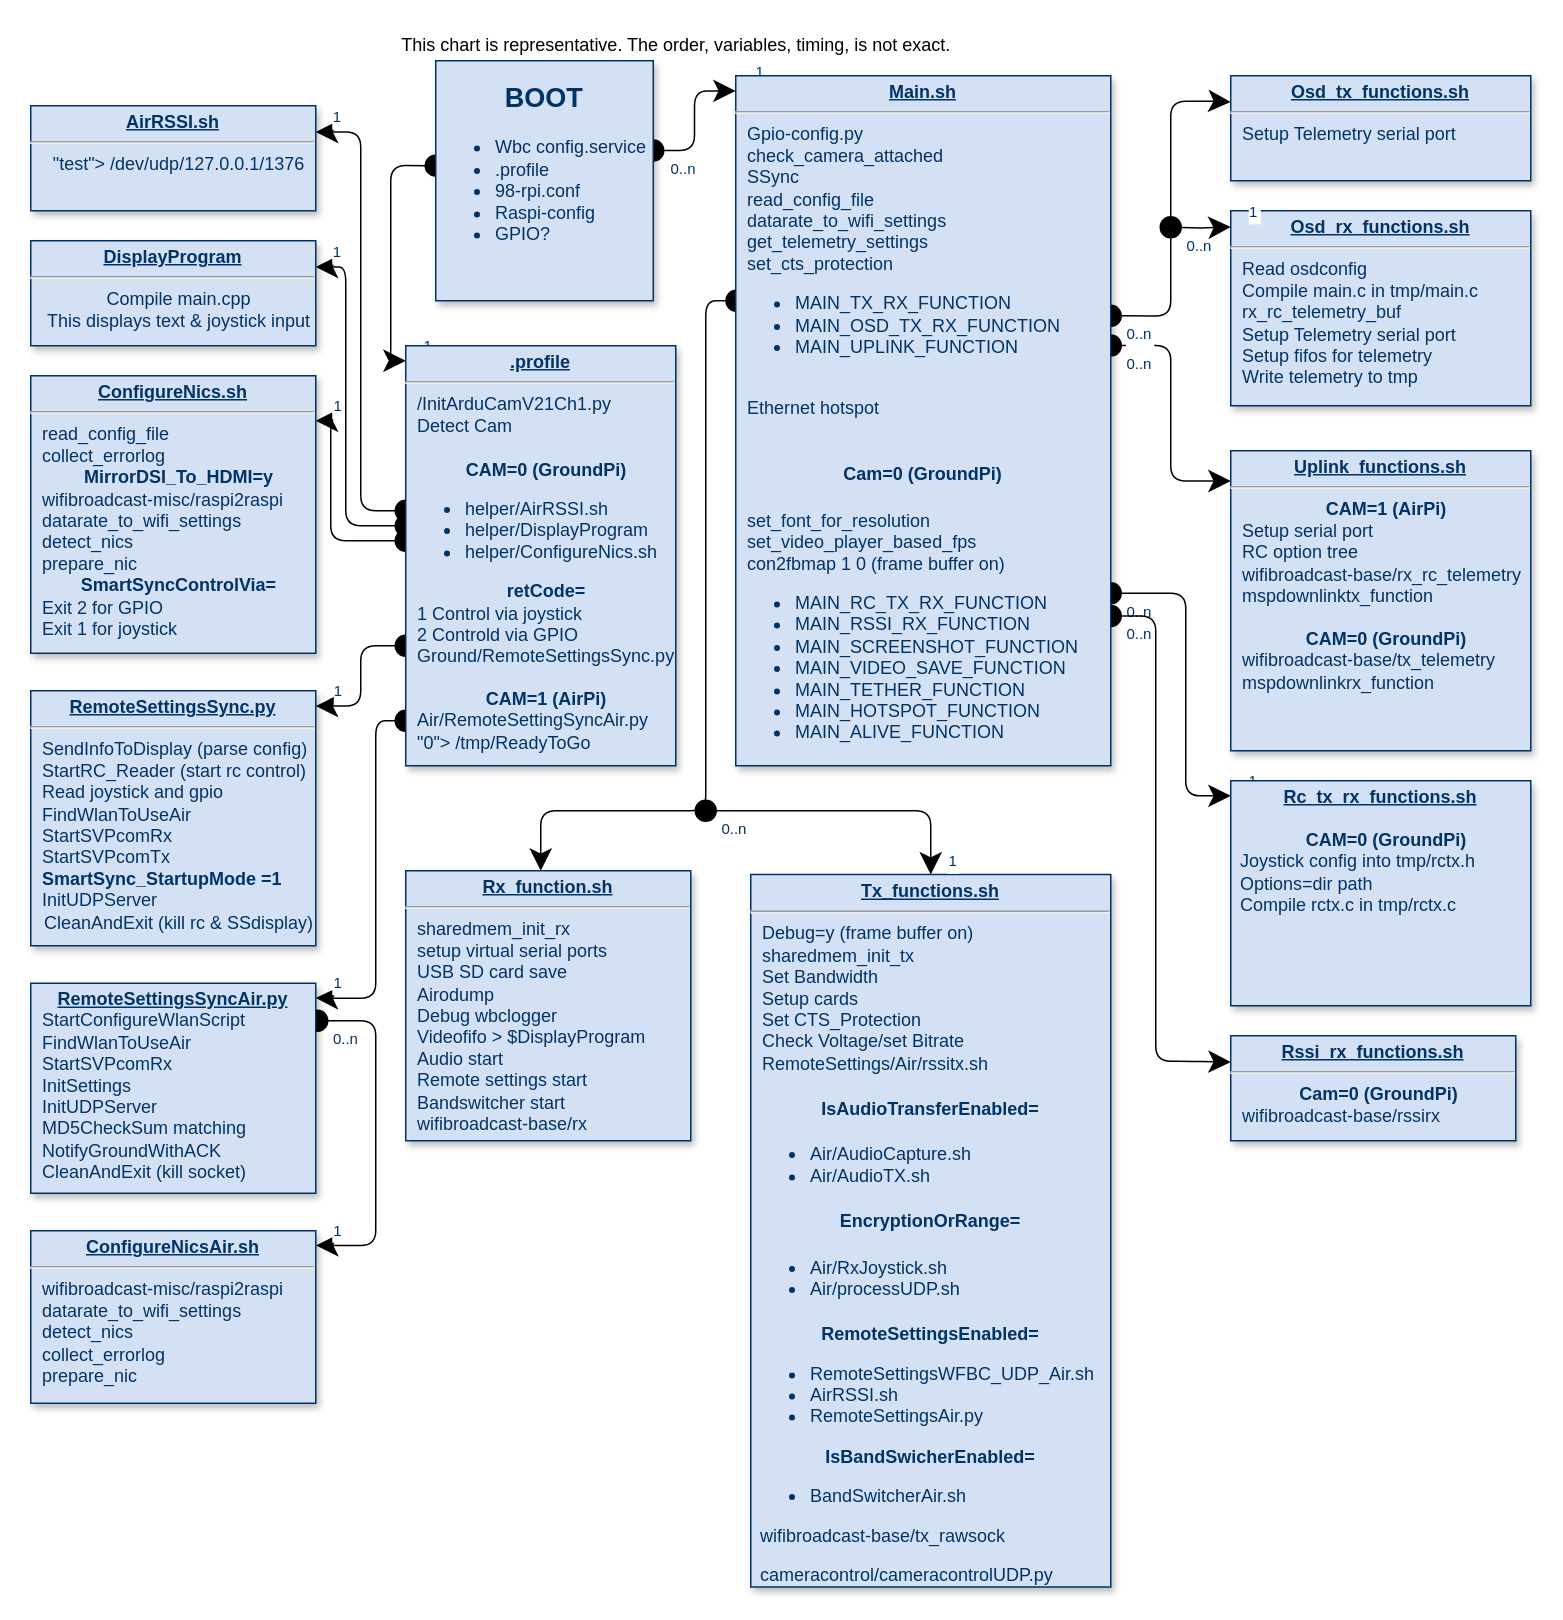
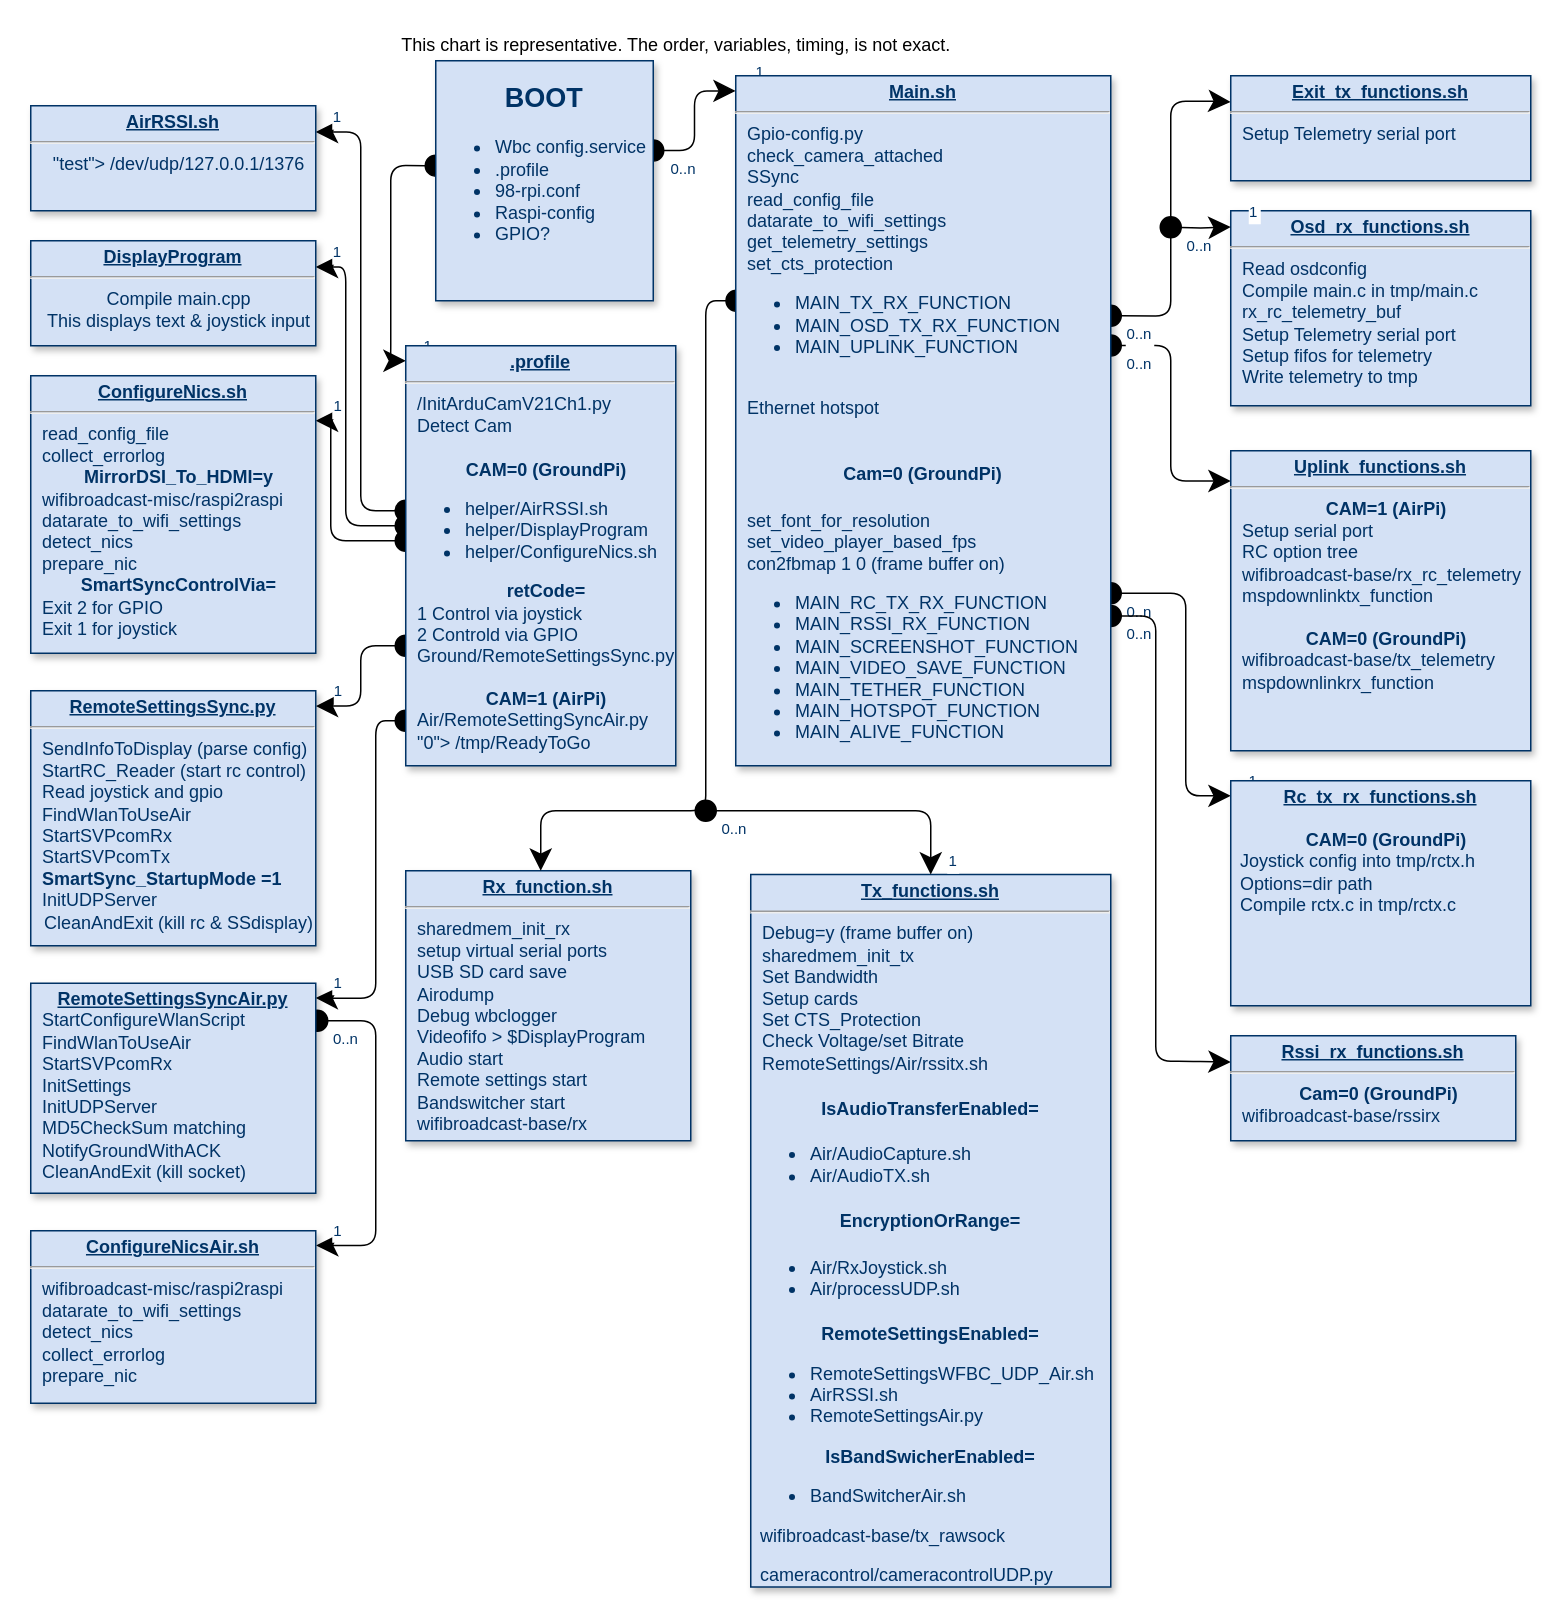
node "Osd_tx_functions.sh Setup Telemetry serial port": label "Osd_tx_functions.sh Setup Telemetry serial port" -> "Exit_tx_functions.sh Setup Telemetry serial port"
